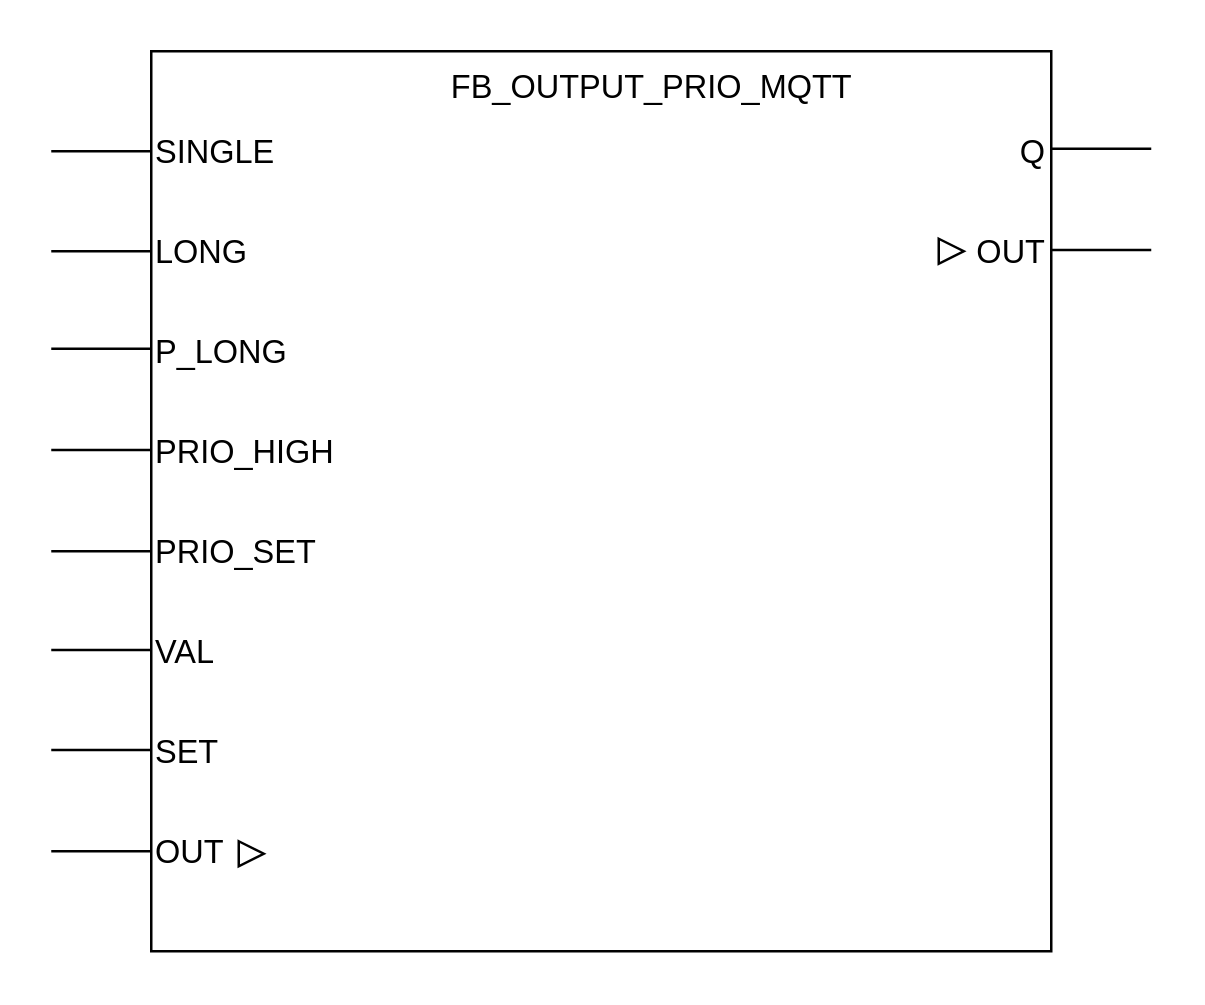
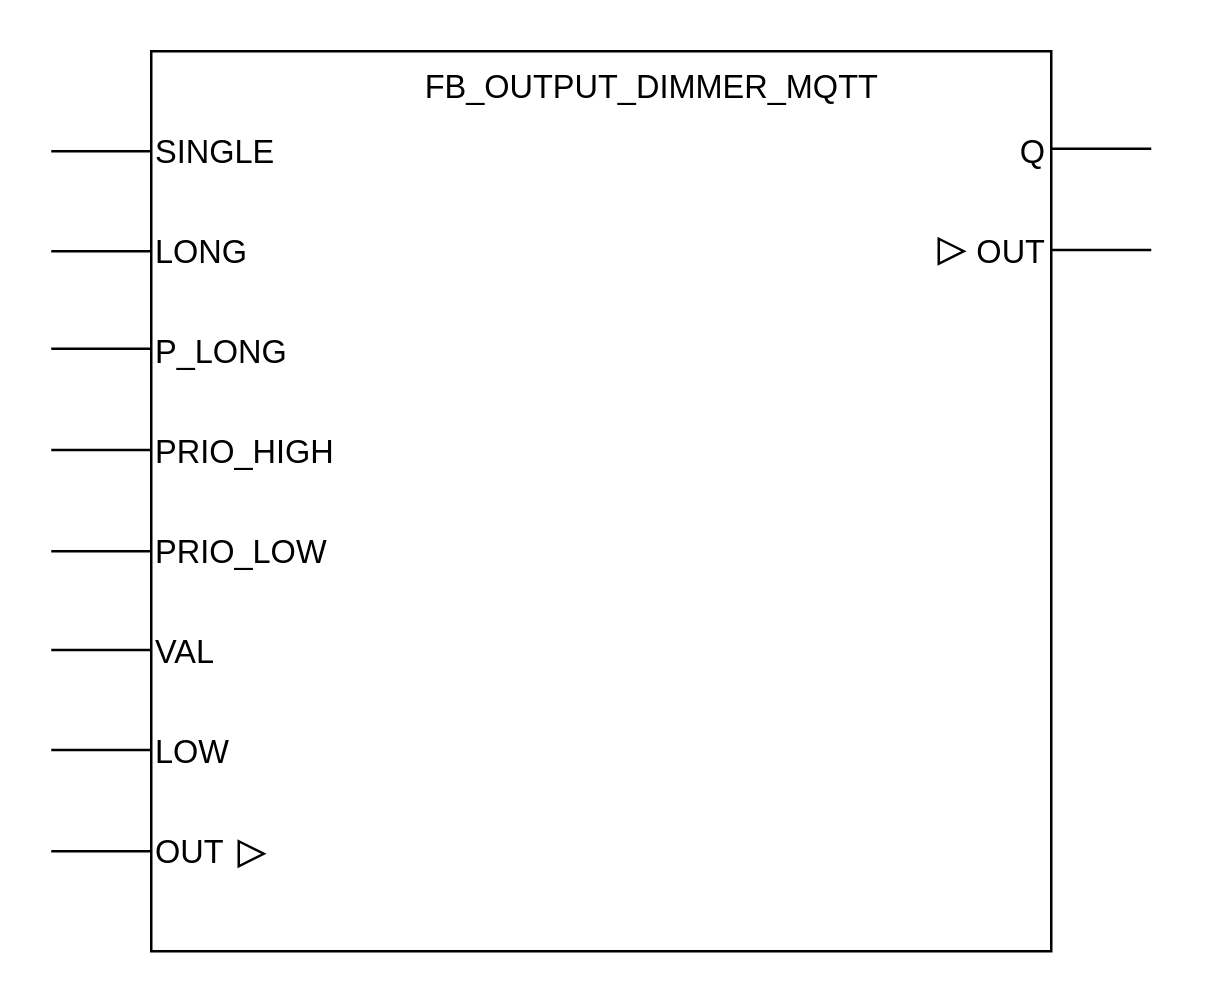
node "FB_OUTPUT_PRIO_MQTT": label "FB_OUTPUT_PRIO_MQTT" -> "FB_OUTPUT_DIMMER_MQTT"
node "PRIO_SET": label "PRIO_SET" -> "PRIO_LOW"
node "SET": label "SET" -> "LOW"
